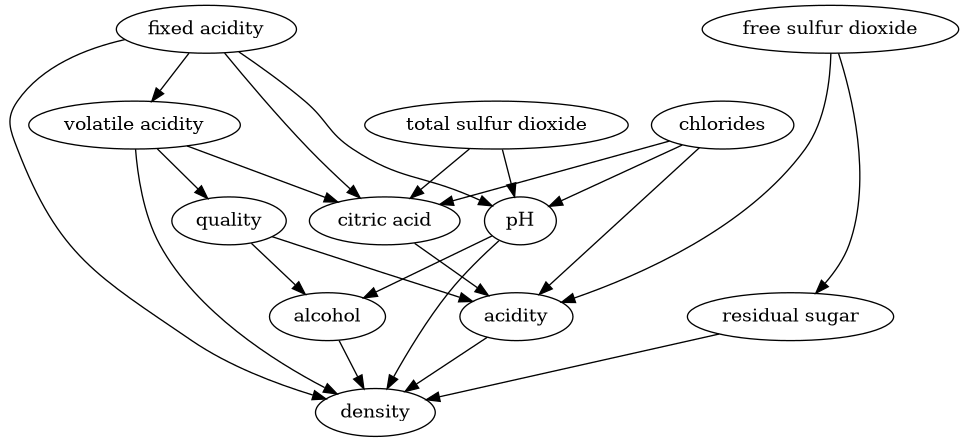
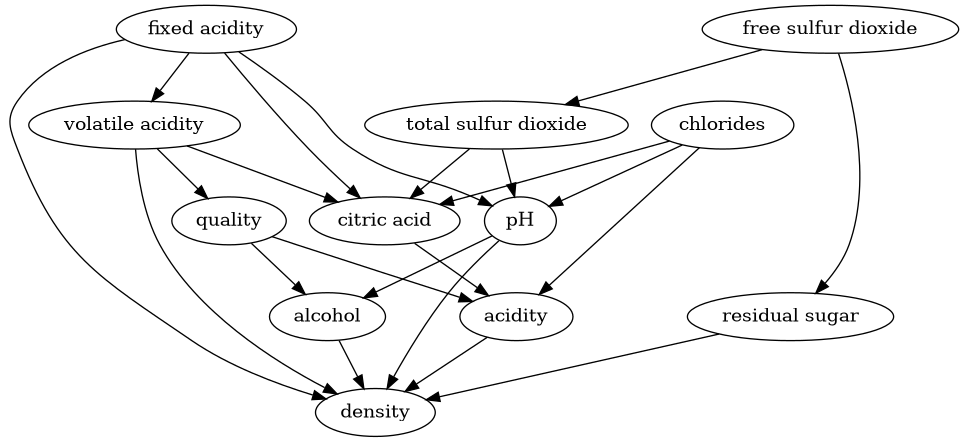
edge "free sulfur dioxide" -> "acidity": now "free sulfur dioxide" -> "total sulfur dioxide"
